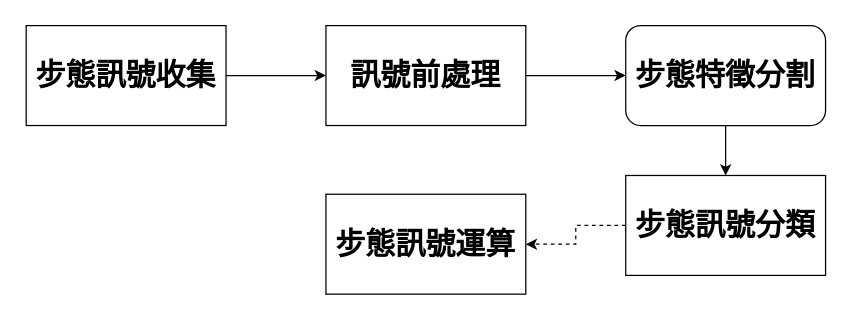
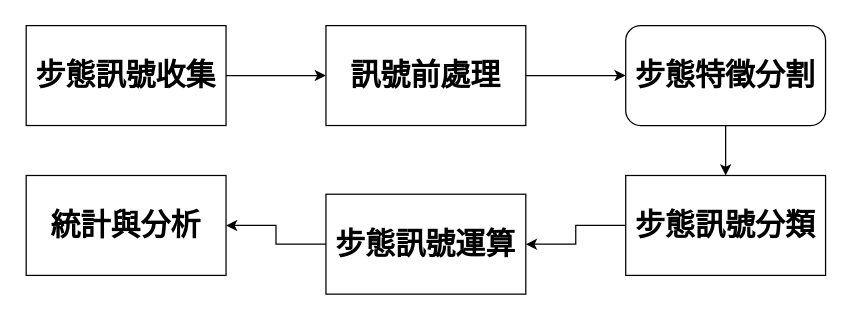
node "統計與分析": added
edge "步態訊號分類" -> "步態訊號運算": style dashed -> solid
edge "步態訊號運算" -> "統計與分析": added
